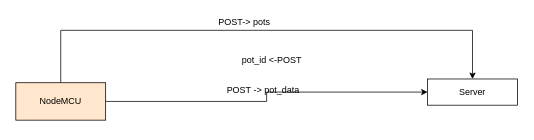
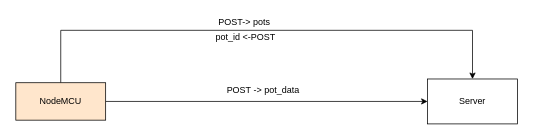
node "pot_id <-POST": moved (270, 60) -> (244, 38)
node "Server": size 90x26 -> 90x45
